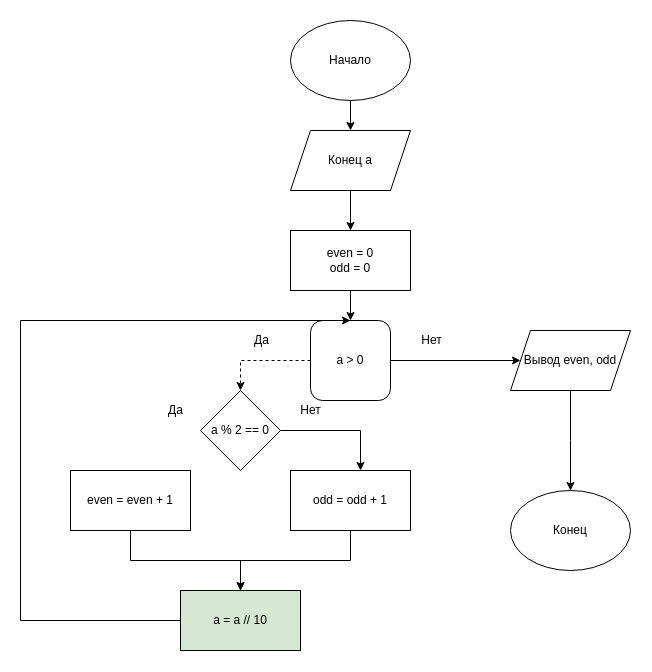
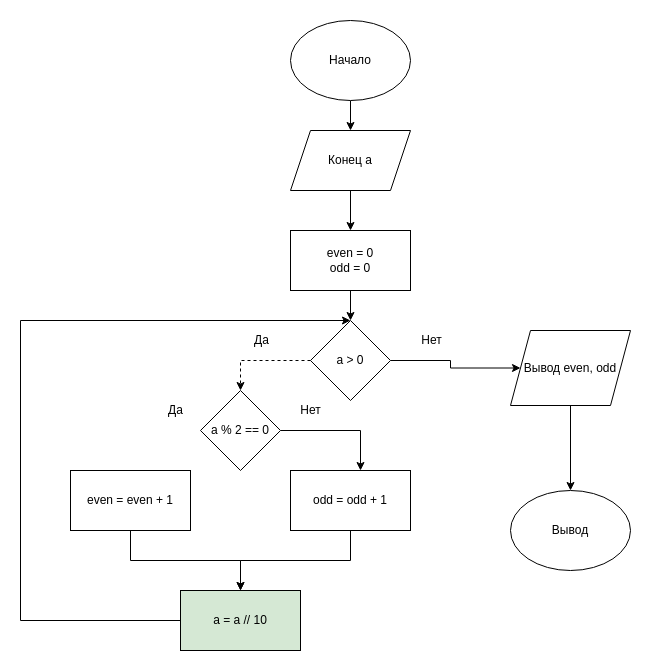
node "a > 0": shape rounded rectangle -> diamond
node "Вывод even, odd": size 120x60 -> 120x75
node "Конец": label "Конец" -> "Вывод"
